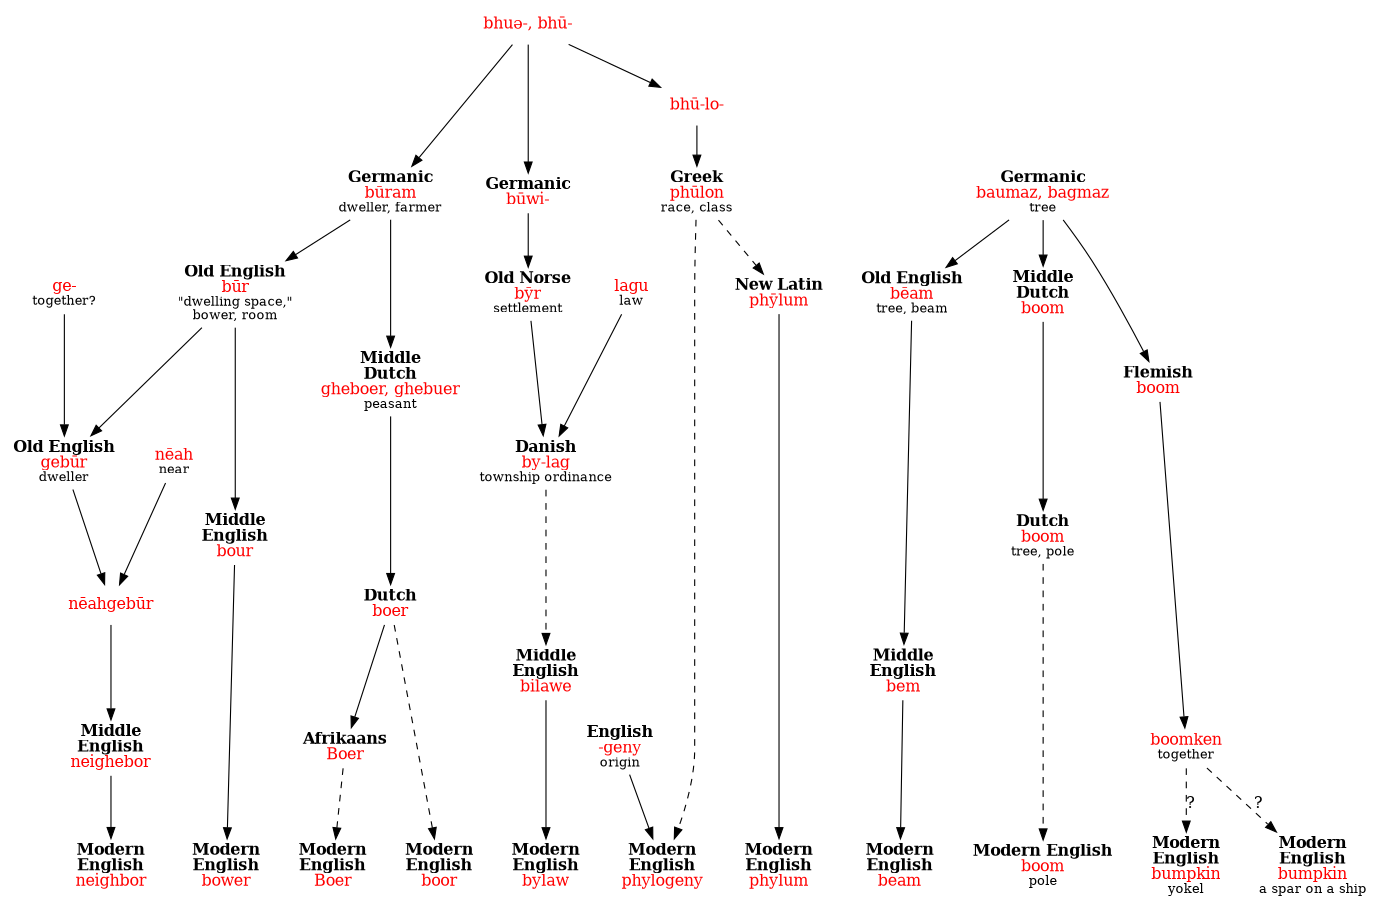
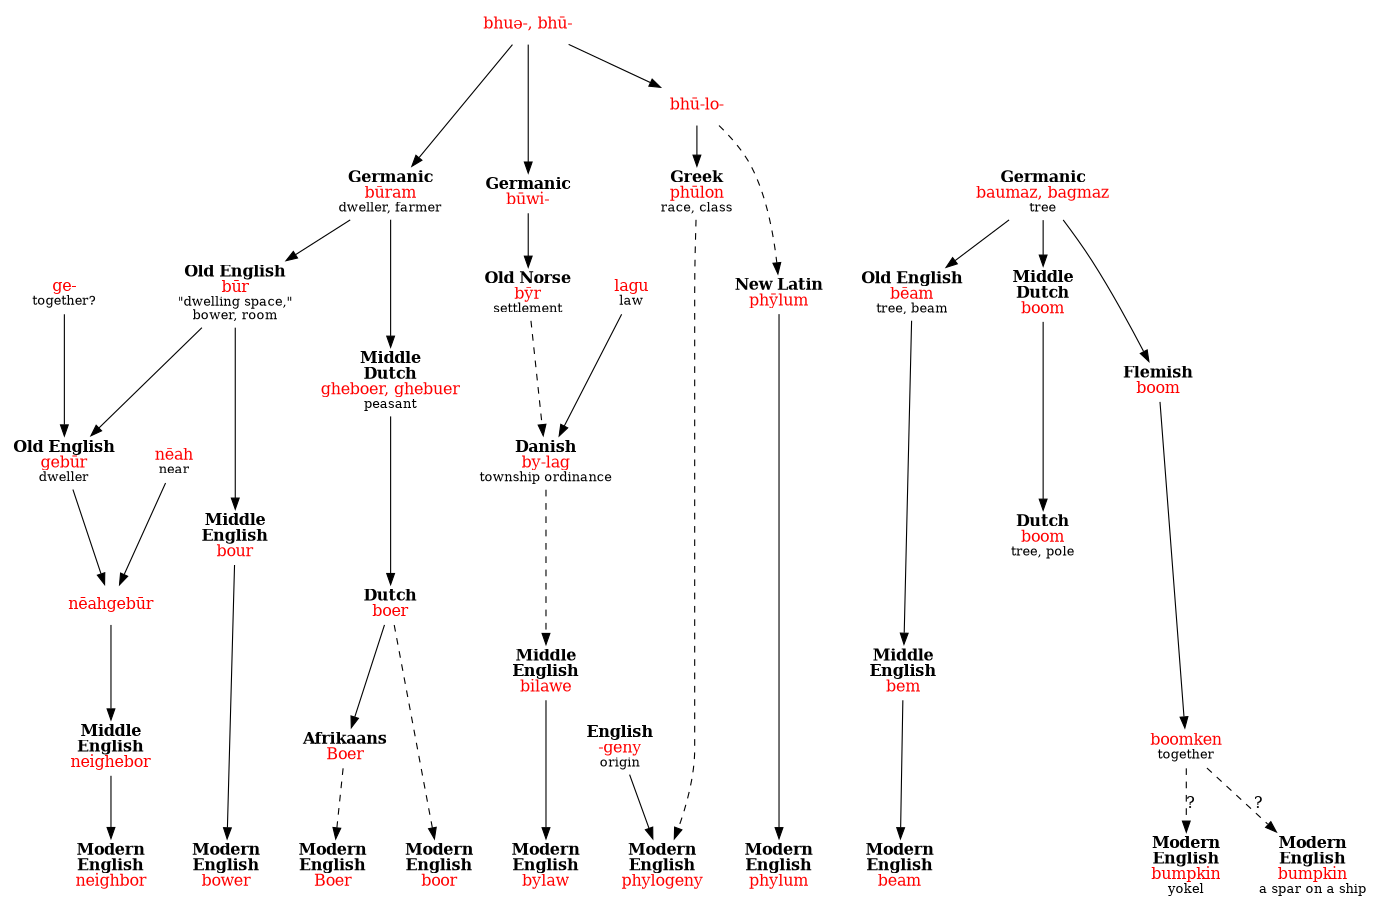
edge "Greek" -> "New Latin": now "bhū-lo-" -> "New Latin"
edge "Old Norse" -> "Danish": style solid -> dashed
node "Modern English": removed
